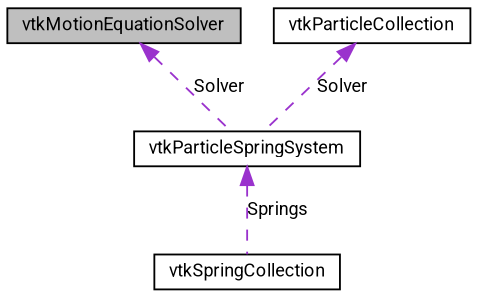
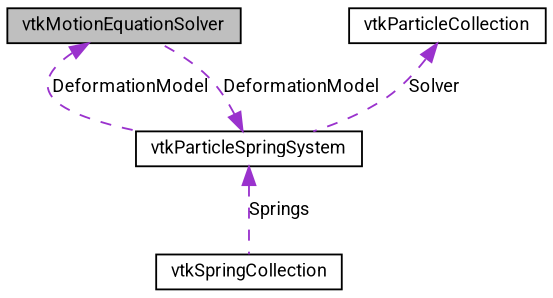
edge "vtkMotionEquationSolver" -> "vtkParticleSpringSystem": added, label "DeformationModel"
edge "vtkParticleSpringSystem" -> "vtkMotionEquationSolver": label "Solver" -> "DeformationModel"
